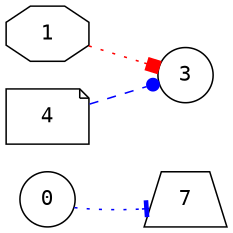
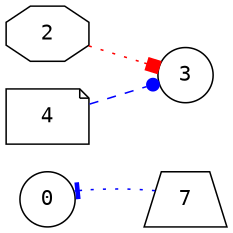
node "1": label "1" -> "2"
edge "0" -> "7": reversed
